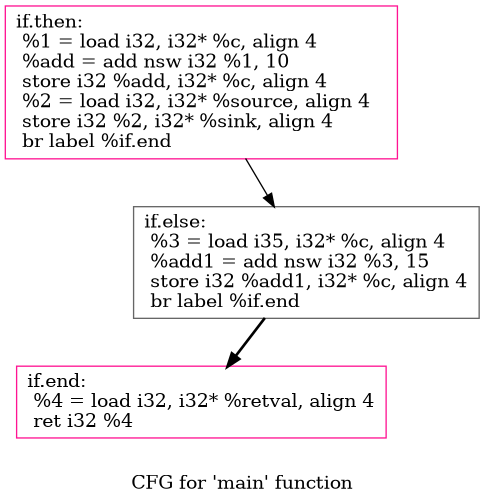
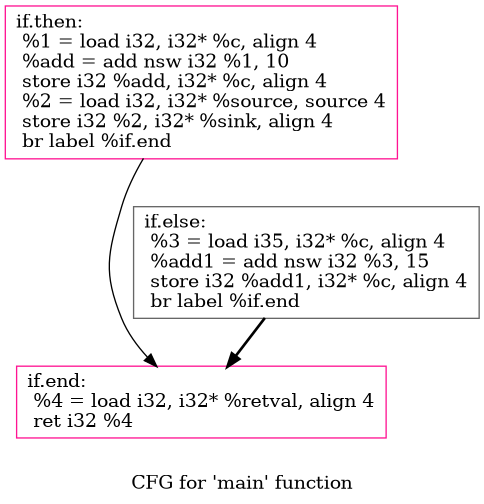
node "if.then:": text "%2 = load i32, i32* %source, align 4" -> "%2 = load i32, i32* %source, source 4"
edge "if.then:" -> "if.else:": now "if.then:" -> "if.end:"
